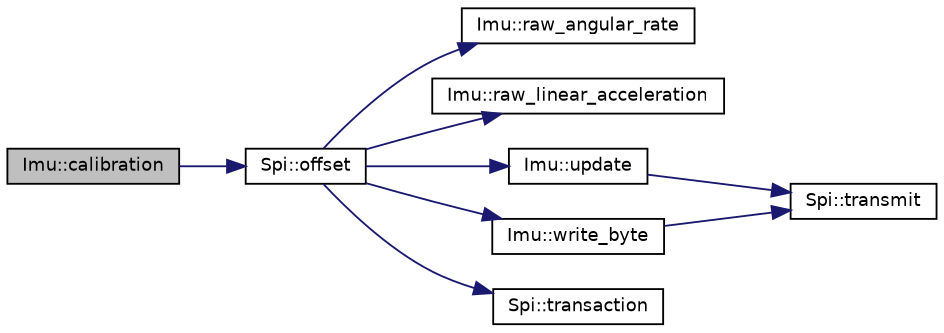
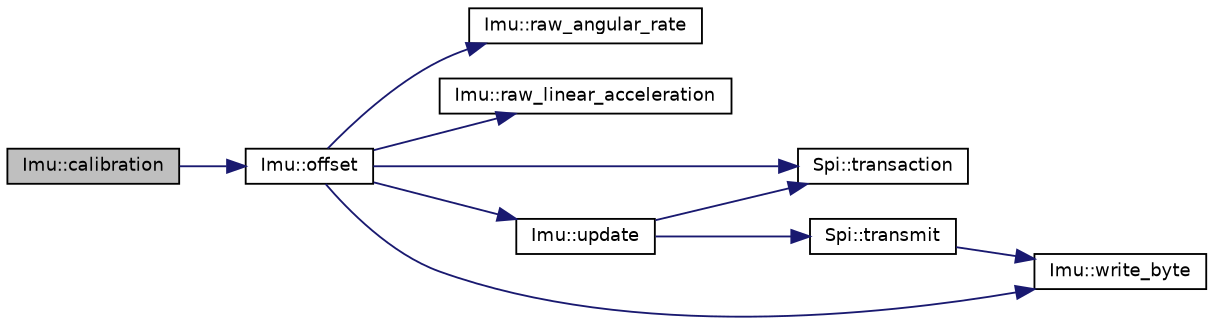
node "Spi::offset": label "Spi::offset" -> "Imu::offset"
edge "Imu::update" -> "Spi::transaction": added
edge "Imu::write_byte" -> "Spi::transmit": reversed
